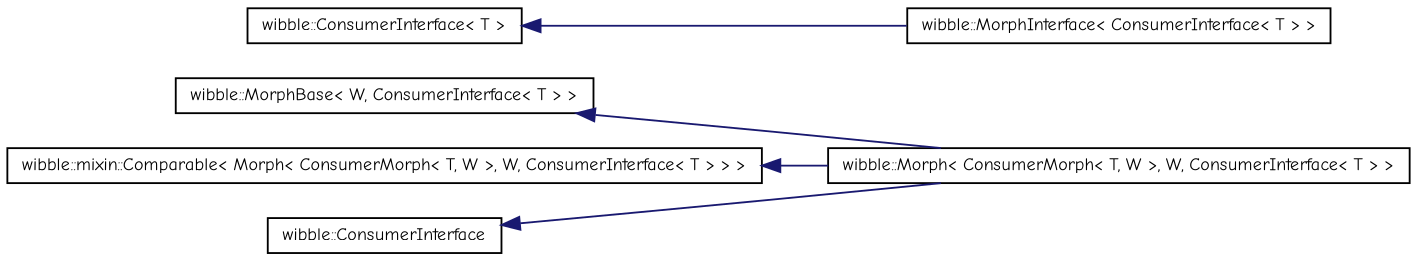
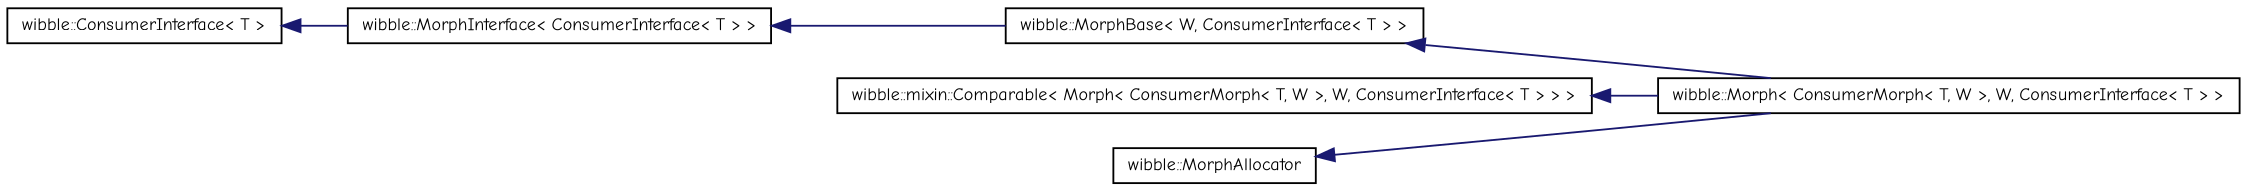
edge "wibble::MorphBase< W, ConsumerInterface< T > >" -> "wibble::MorphInterface< ConsumerInterface< T > >": added
node "wibble::ConsumerInterface": label "wibble::ConsumerInterface" -> "wibble::MorphAllocator"
